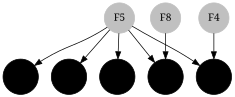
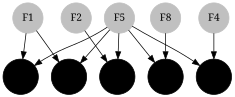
node "F1": added
node "F2": added
